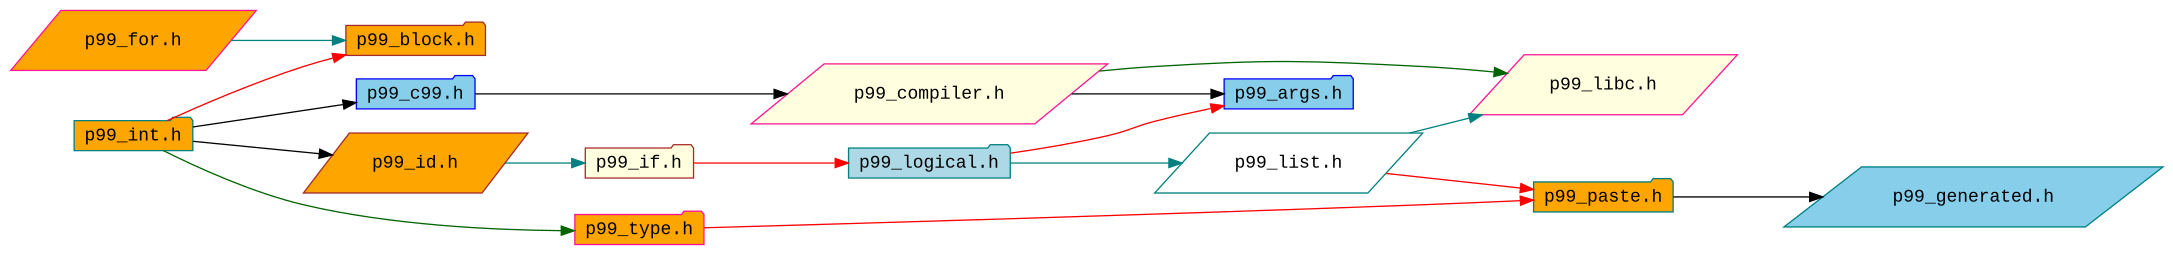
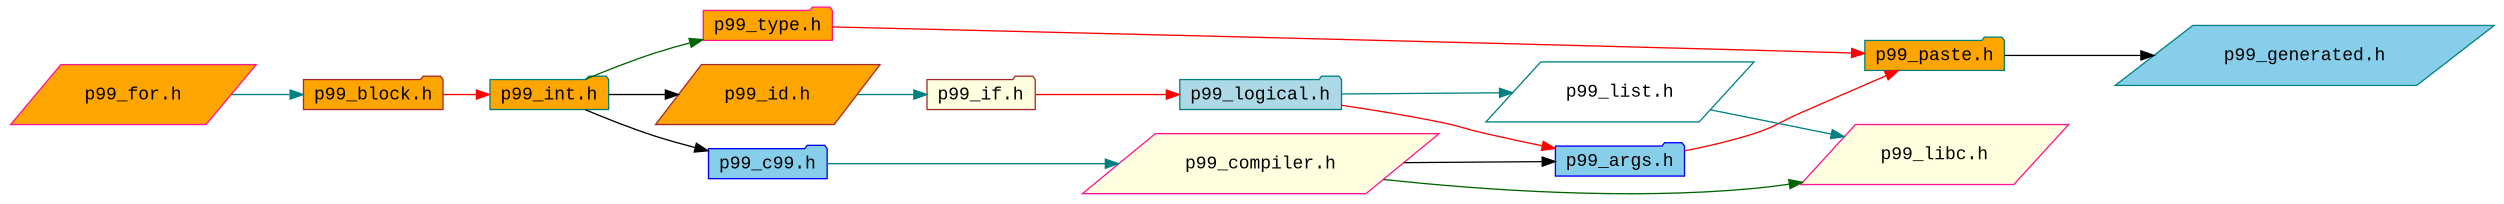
edge "p99_int.h" -> "p99_block.h": reversed
edge "p99_c99.h" -> "p99_compiler.h": color black -> teal
edge "p99_list.h" -> "p99_paste.h": now "p99_args.h" -> "p99_paste.h"
